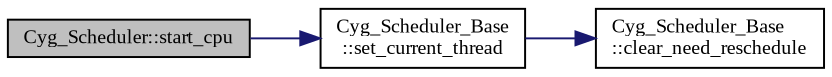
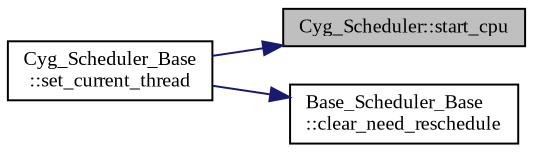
edge "Cyg_Scheduler::start_cpu" -> "Cyg_Scheduler_Base ::set_current_thread": reversed
node "Cyg_Scheduler_Base ::clear_need_reschedule": label "Cyg_Scheduler_Base ::clear_need_reschedule" -> "Base_Scheduler_Base ::clear_need_reschedule"
